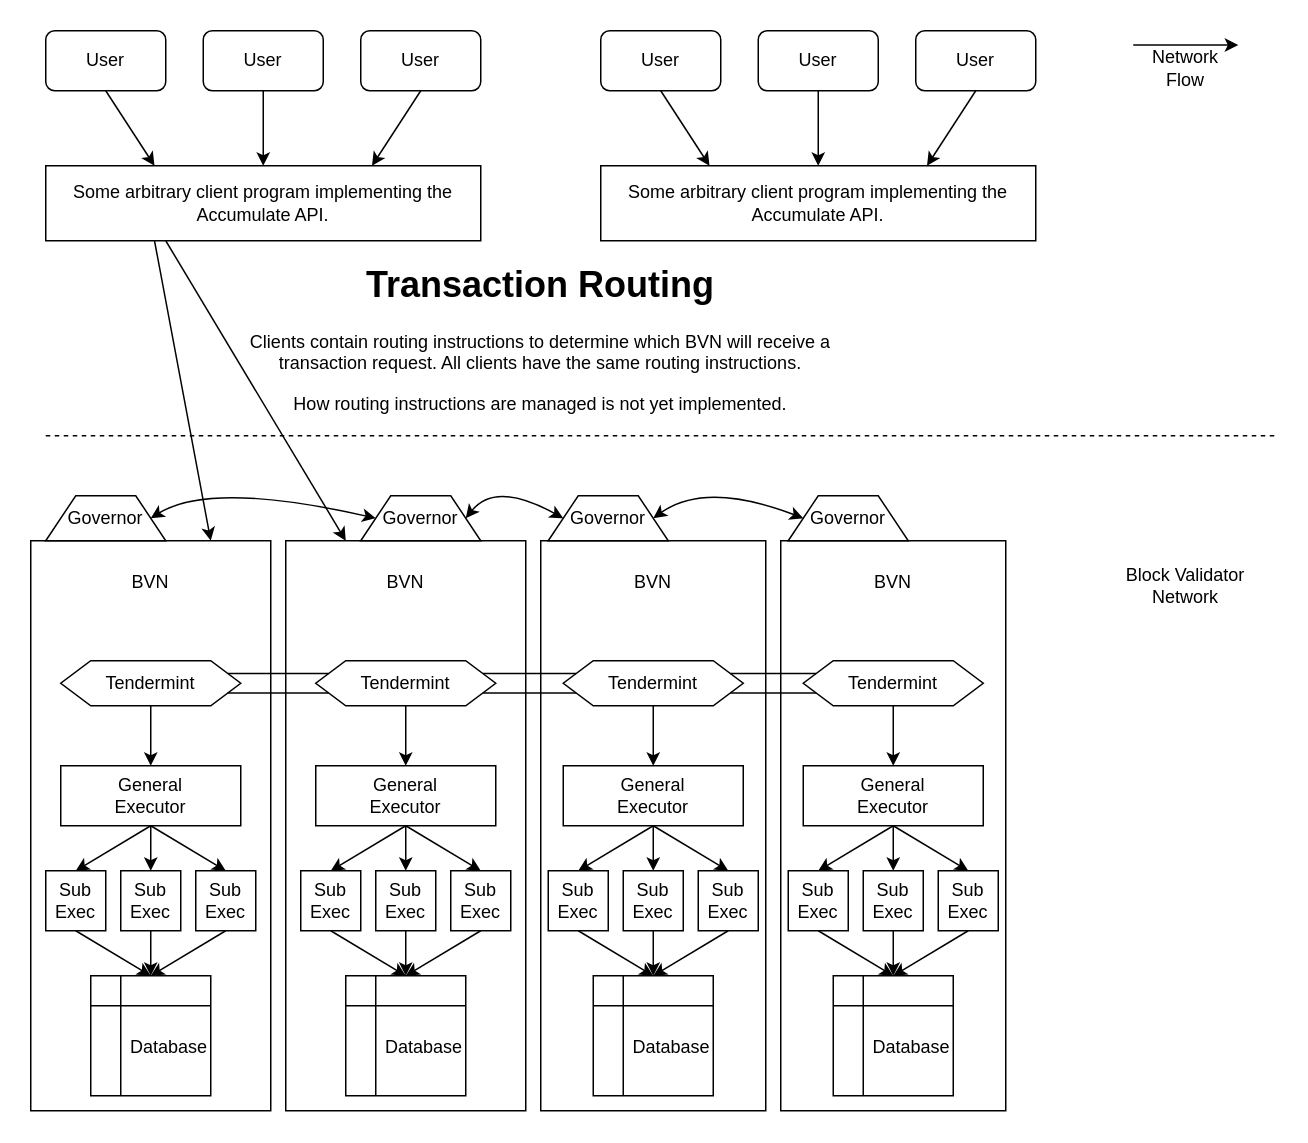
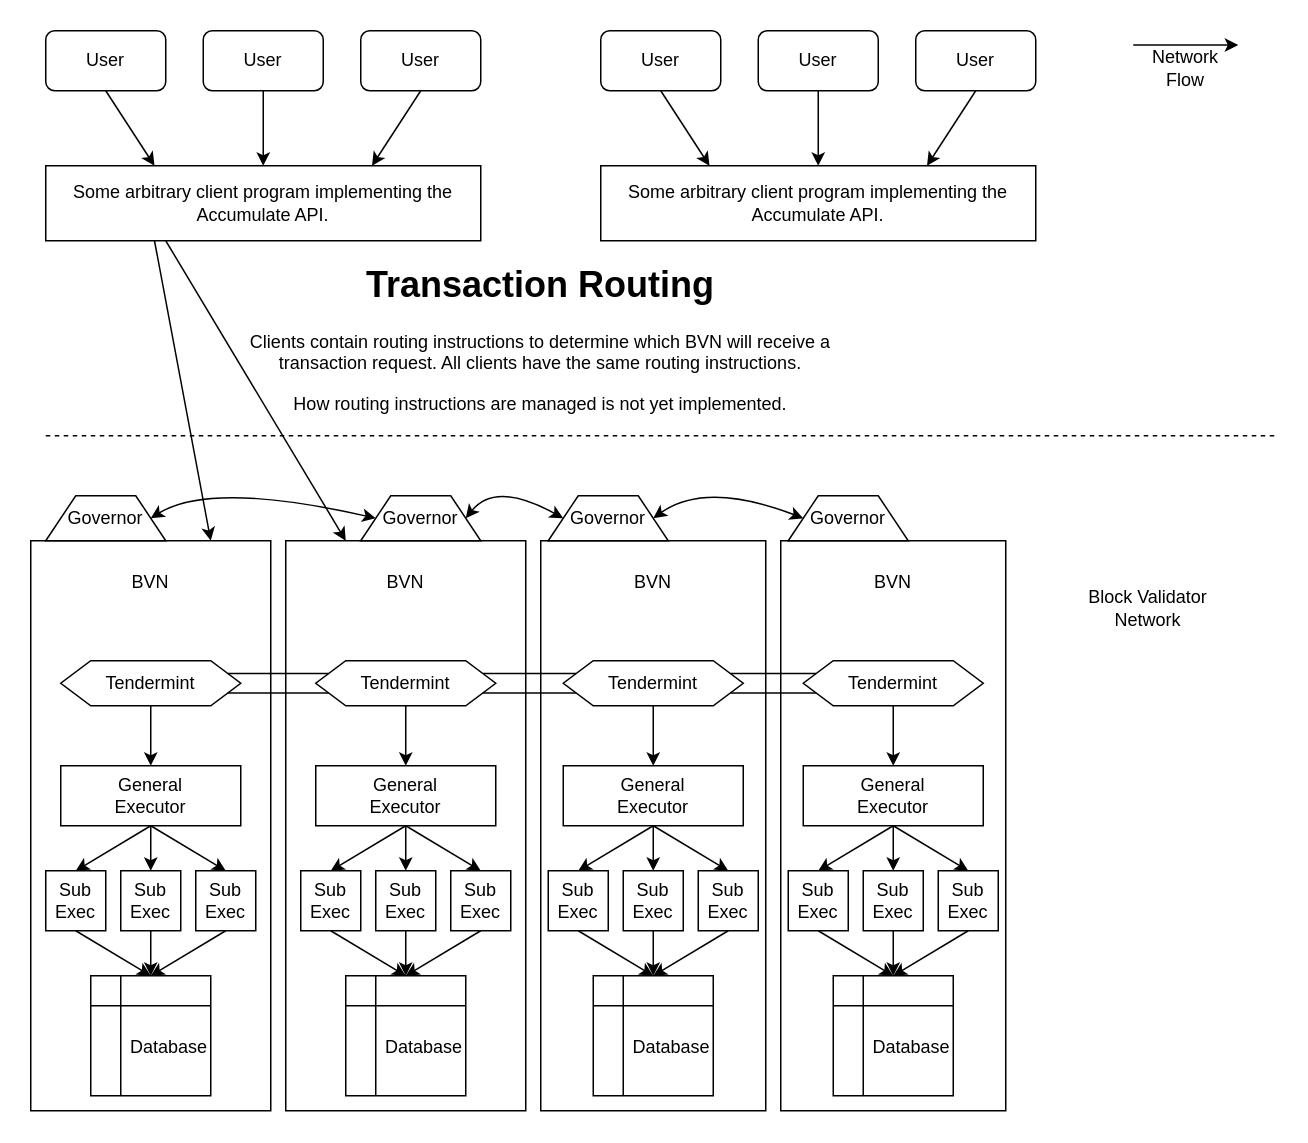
node "Block Validator Network": moved (1186, 586) -> (1148, 608)
